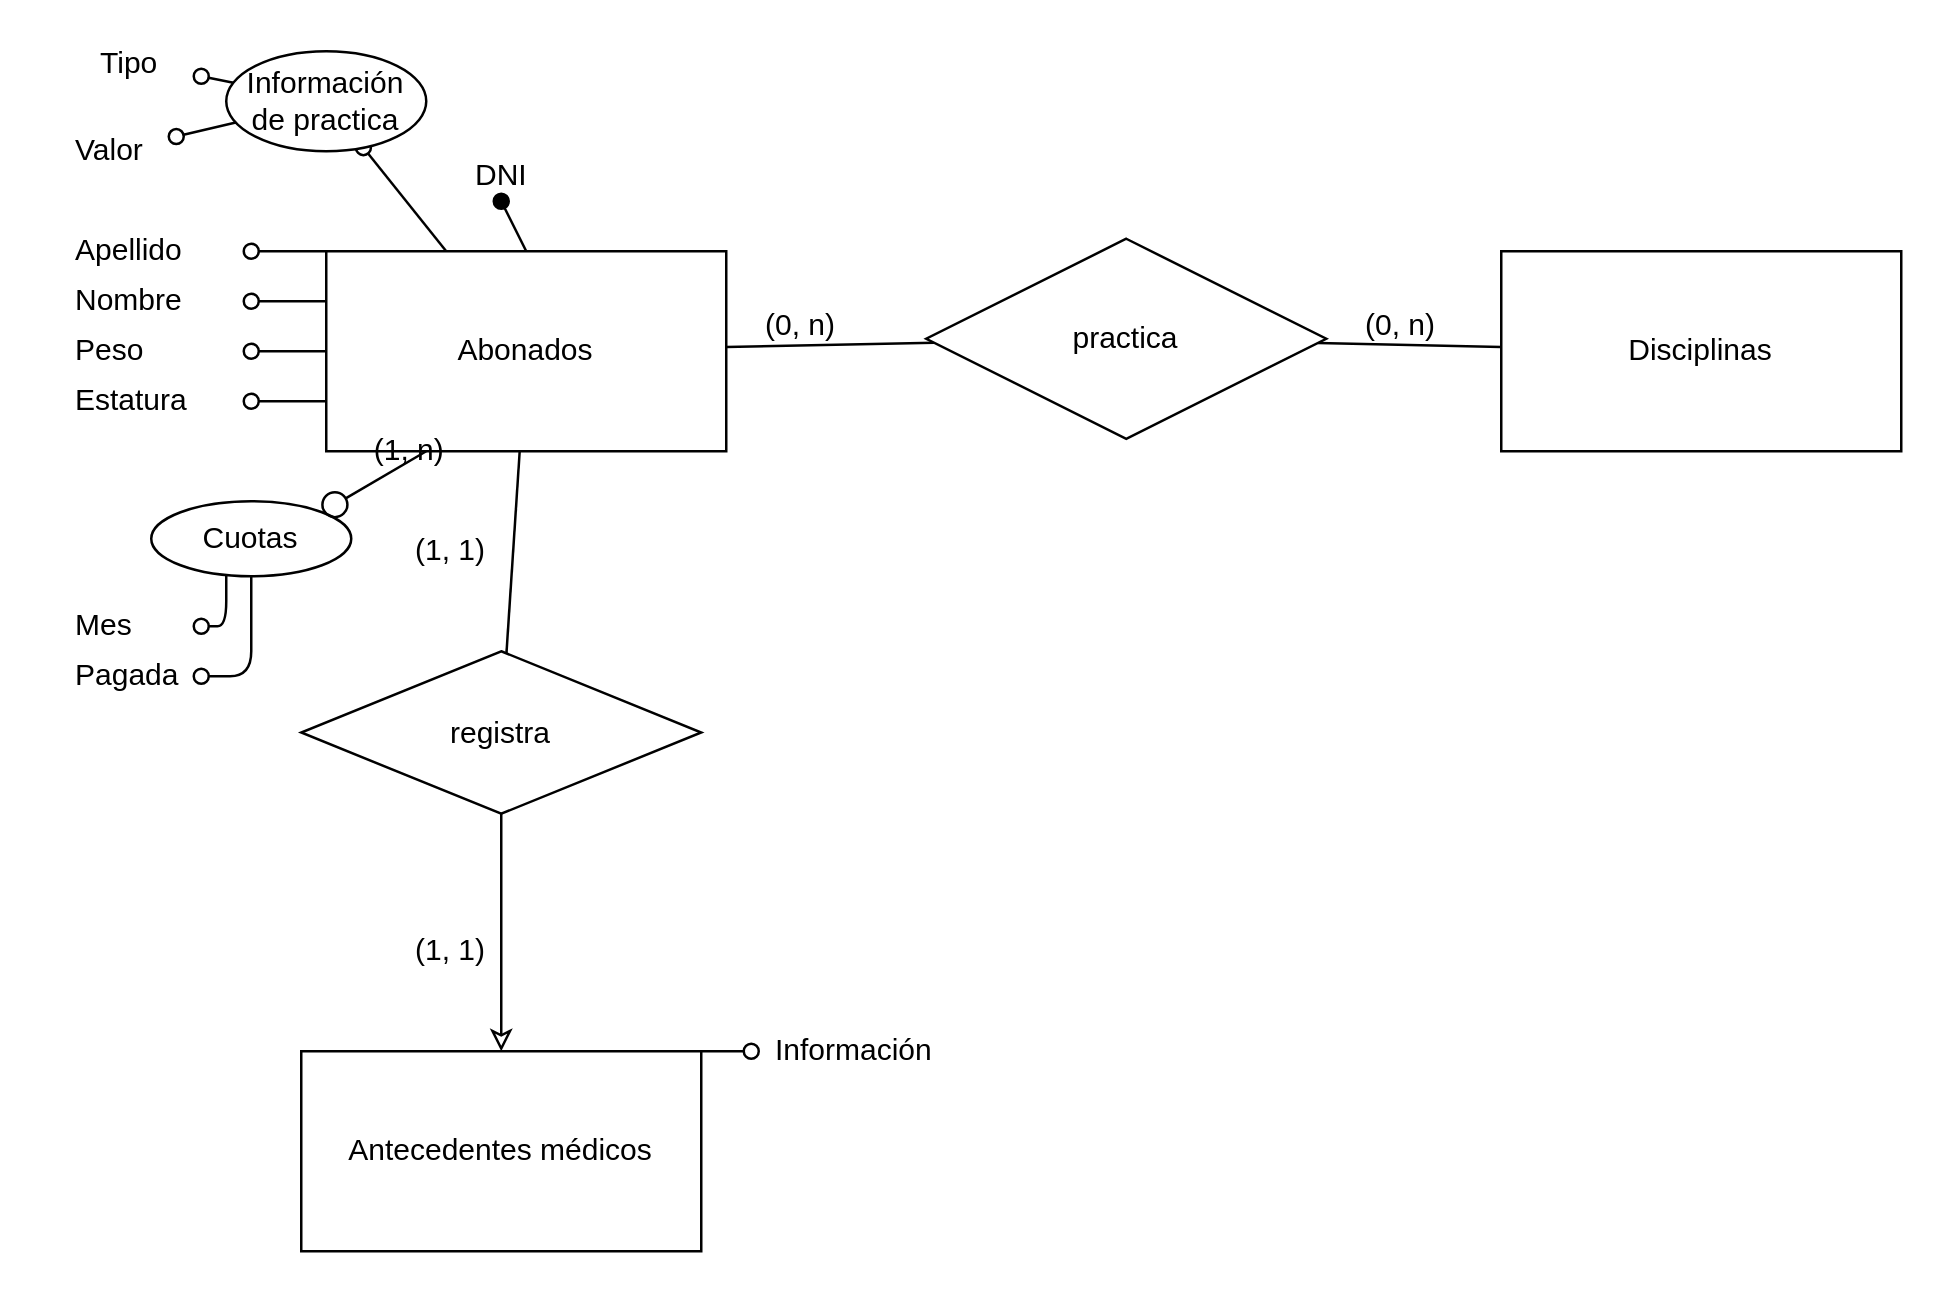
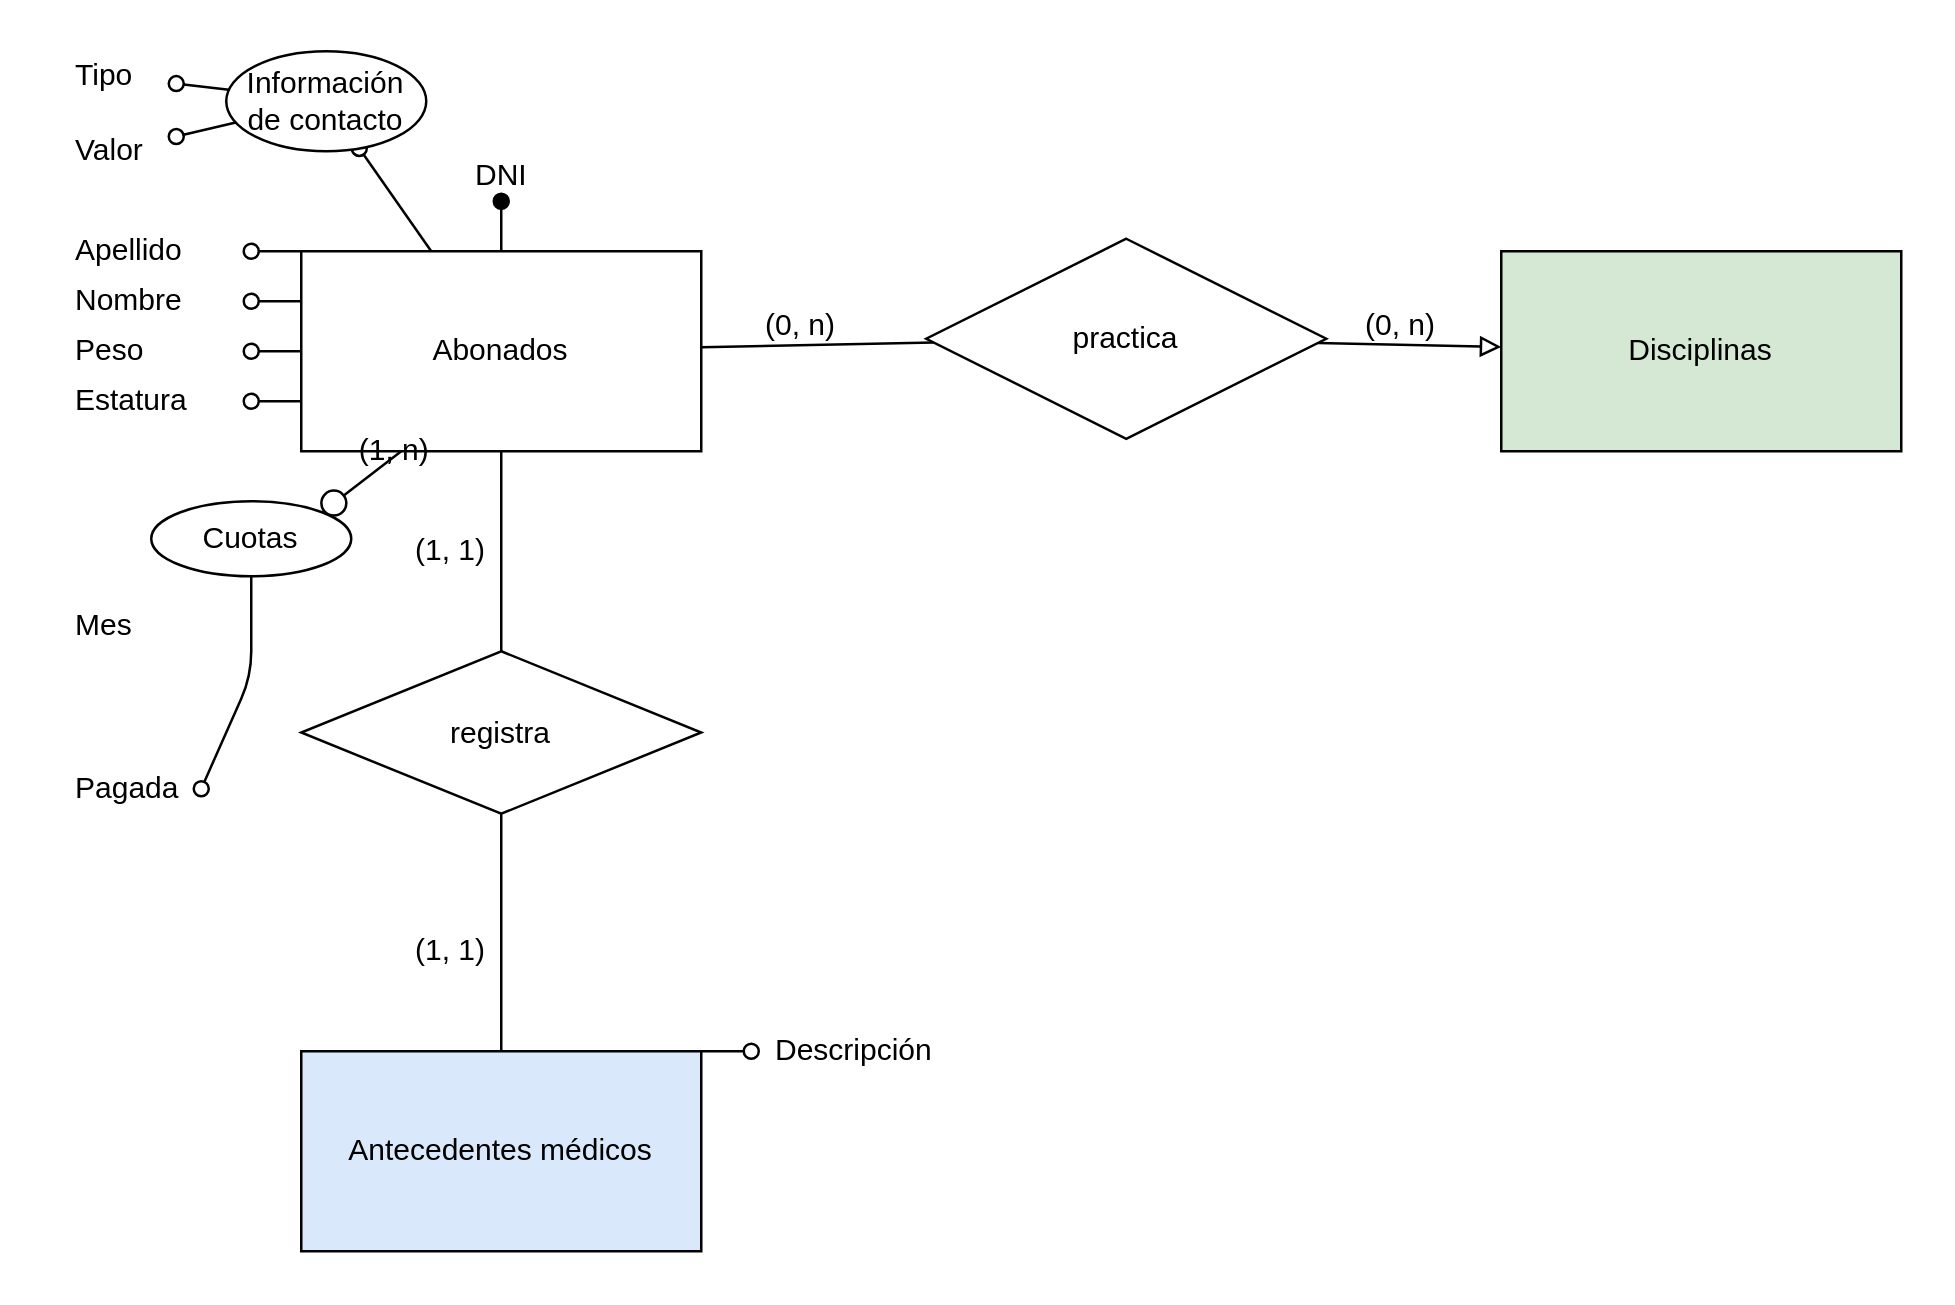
node "Tipo": moved (139, 64) -> (114, 76)
node "Información de practica": label "Información de practica" -> "Información de contacto"
edge "practica" -- "Disciplinas": arrowhead none -> block
node "Abonados": moved (526, 351) -> (501, 351)
node "Disciplinas": fillcolor #ffffff -> #d5e8d4
edge "Cuotas" -> "Mes": removed
node "Pagada": moved (126, 676) -> (126, 789)
edge "registra" -> "Antecedentes médicos": arrowhead classic -> none
node "Información": label "Información" -> "Descripción"
node "Antecedentes médicos": fillcolor #ffffff -> #dae8fc
